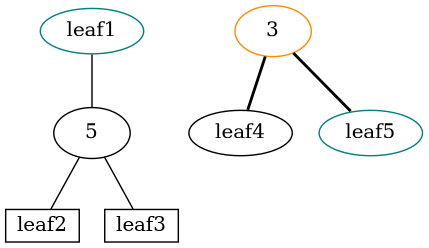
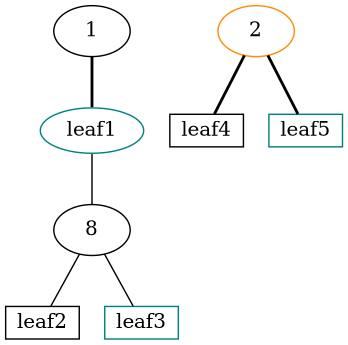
node "1": added
node "3": label "3" -> "2"
node "5": label "5" -> "8"
node "leaf4": shape ellipse -> box
node "leaf5": shape ellipse -> box
node "leaf3": color black -> teal
